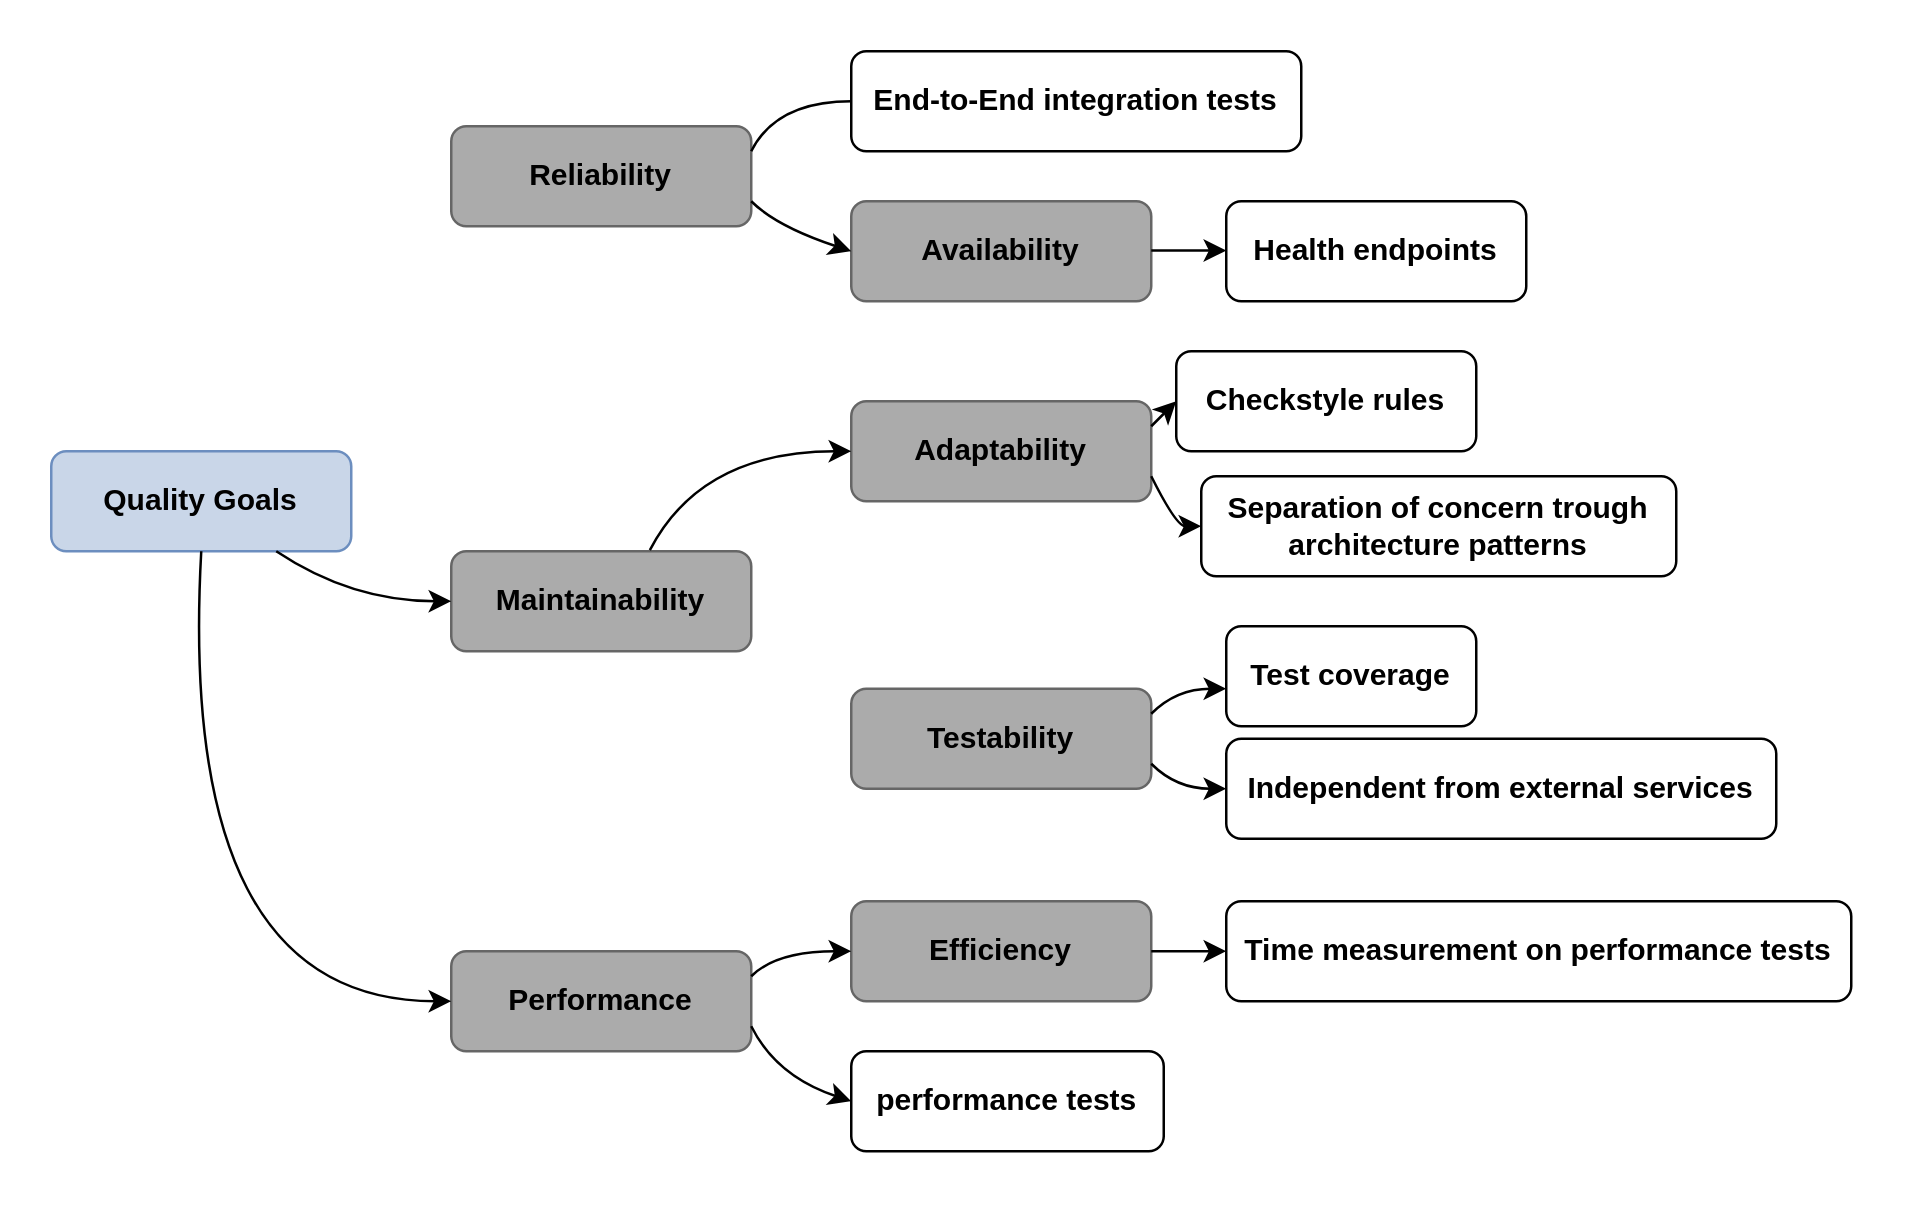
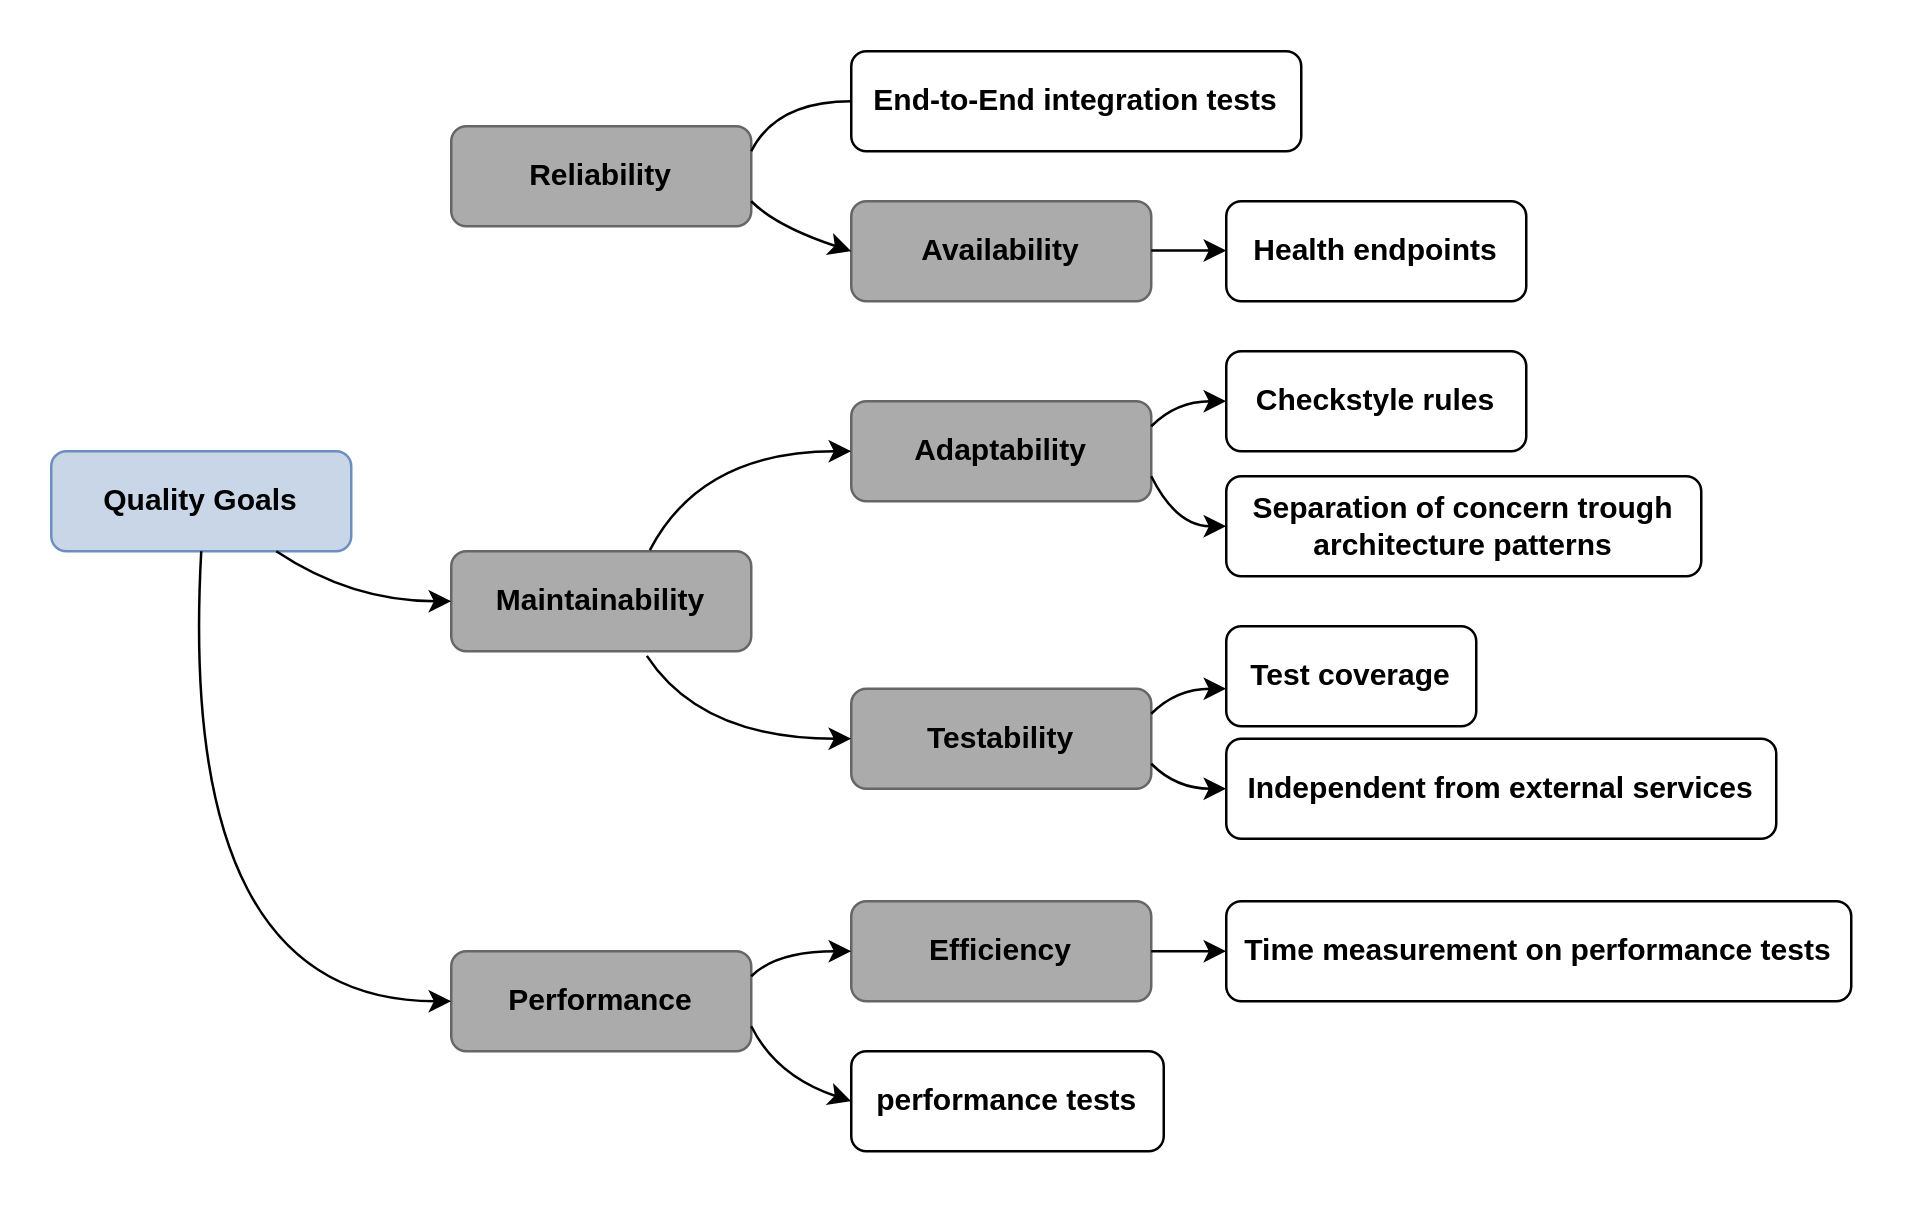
node "Checkstyle rules": moved (1326, 401) -> (1376, 401)
node "Separation of concern trough architecture patterns": moved (1439, 526) -> (1464, 526)
edge "Maintainability" -> "Testability": added
